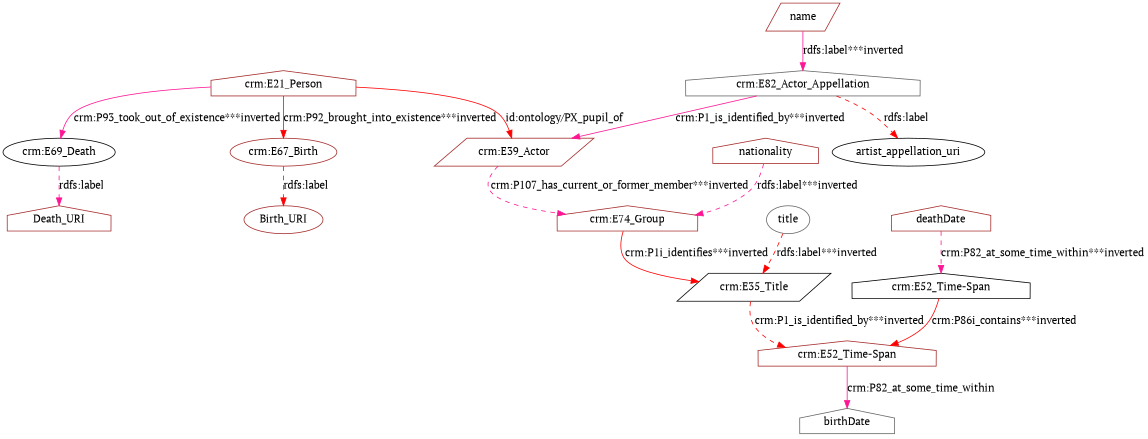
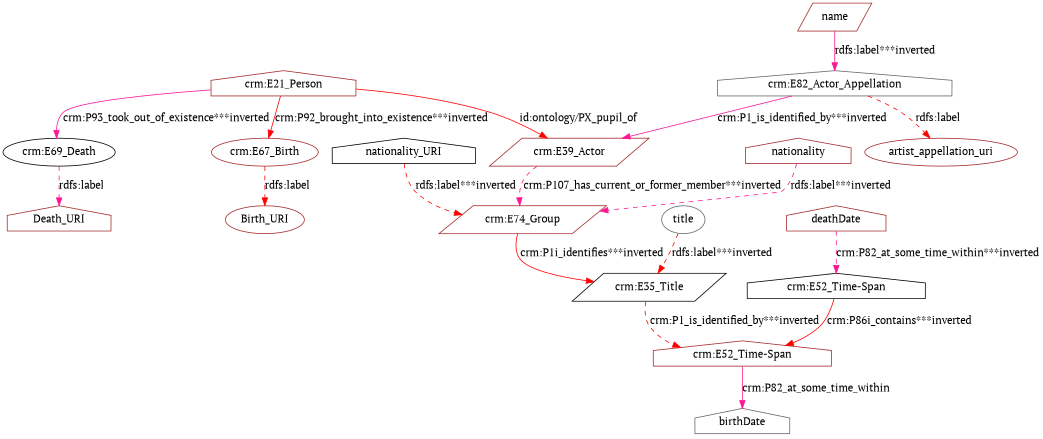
node "nationality_URI": added
node "artist_appellation_uri": color black -> brown
node "crm:E74_Group": shape house -> parallelogram
